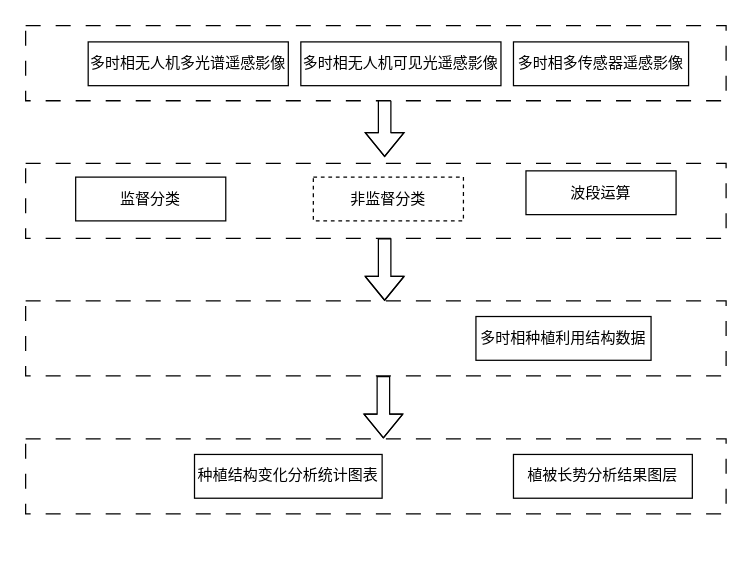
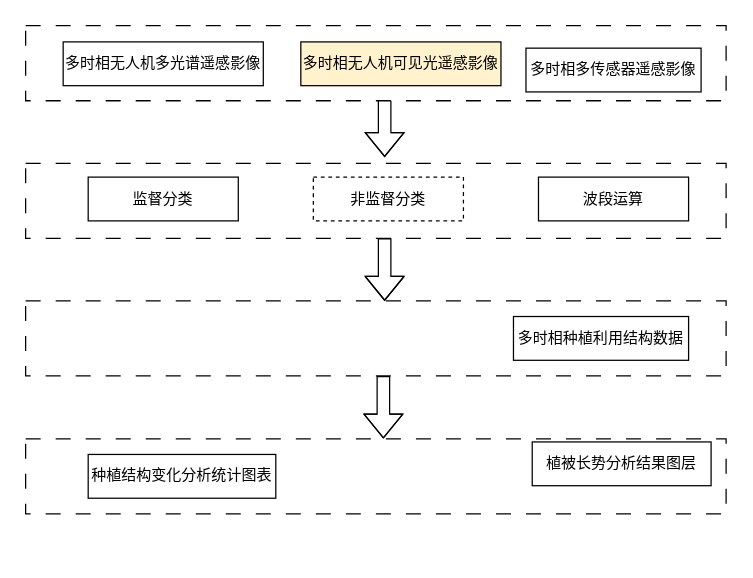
node "多时相无人机多光谱遥感影像": moved (188, 64) -> (163, 64)
node "多时相无人机可见光遥感影像": fillcolor #ffffff -> #fff2cc
node "多时相多传感器遥感影像": moved (601, 64) -> (613, 70)
node "波段运算": moved (601, 193) -> (613, 199)
node "监督分类": moved (151, 199) -> (163, 199)
node "多时相种植利用结构数据": moved (563, 338) -> (601, 338)
node "种植结构变化分析统计图表": moved (288, 476) -> (182, 476)
node "植被长势分析结果图层": moved (603, 476) -> (621, 463)
